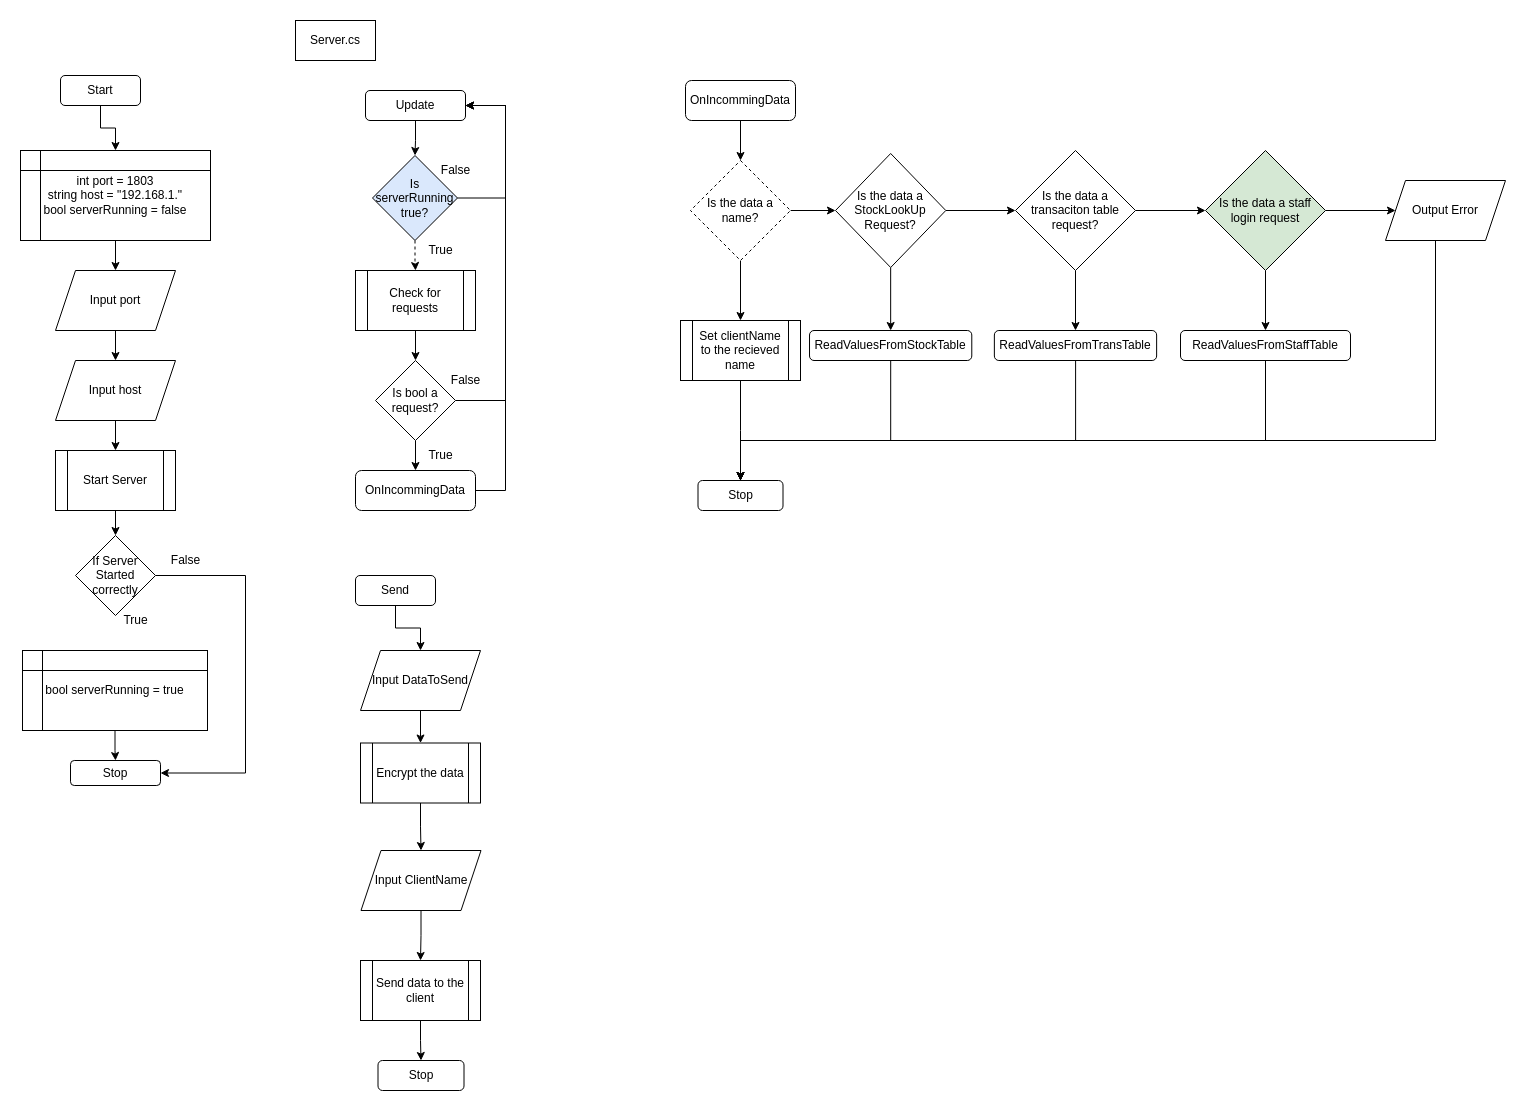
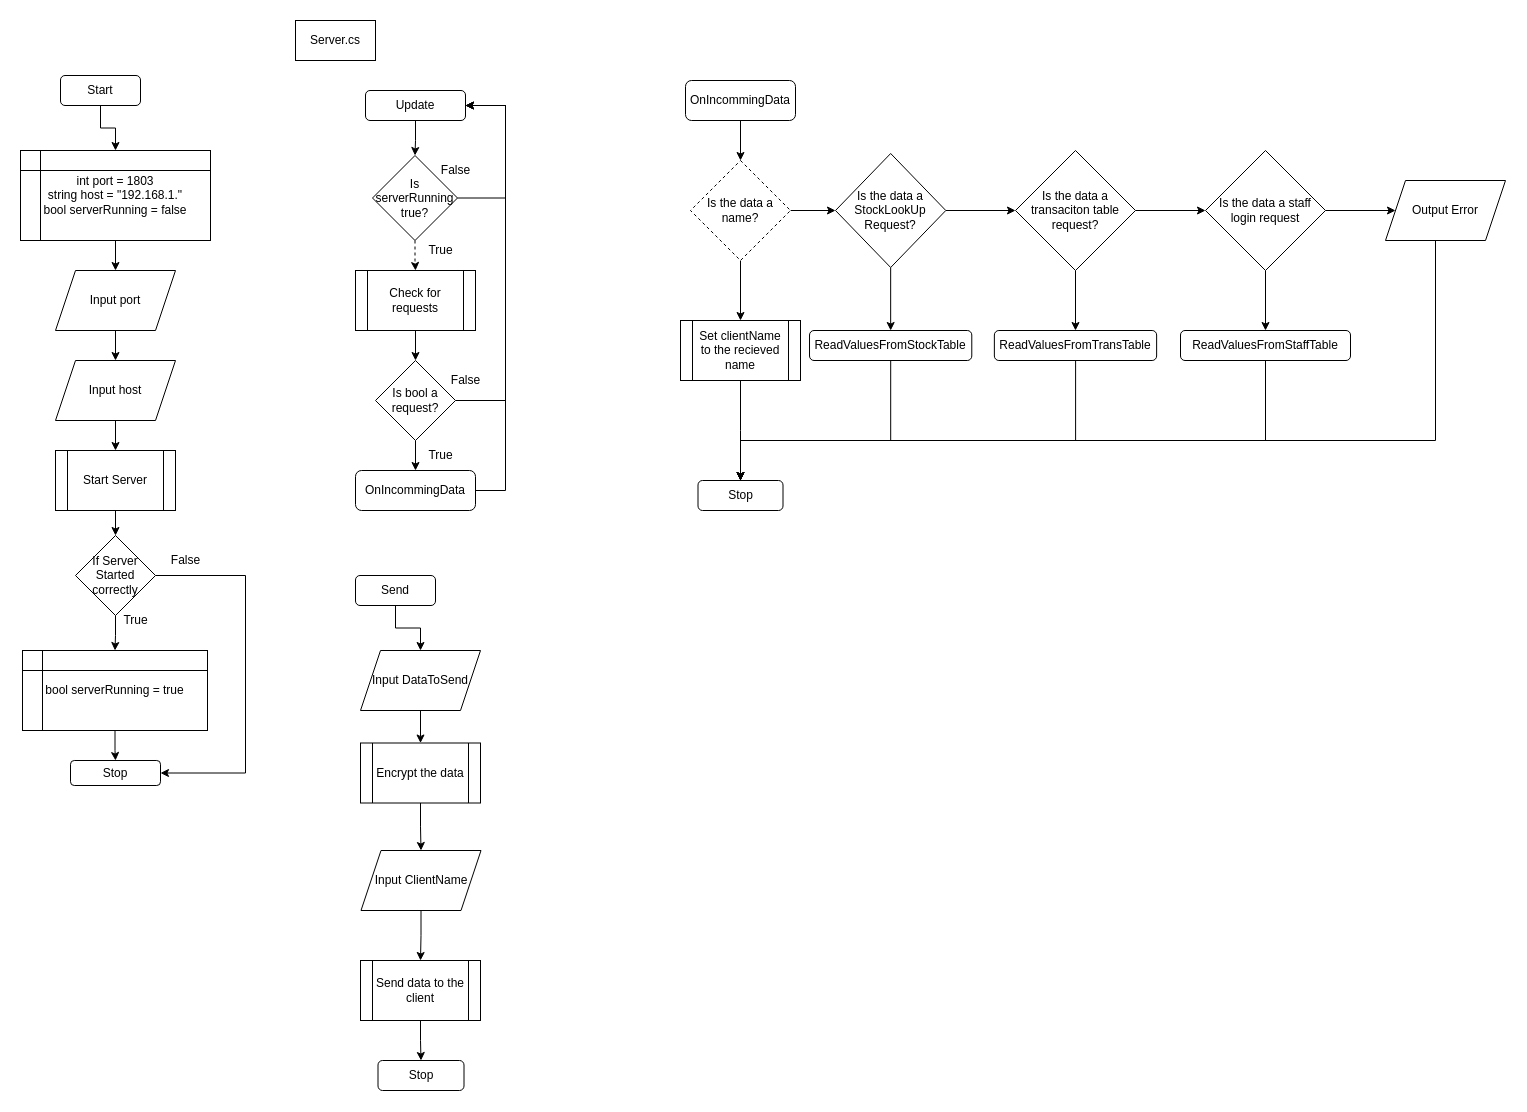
node "Is serverRunning true?": fillcolor #dae8fc -> #ffffff
node "Is the data a staff login request": fillcolor #d5e8d4 -> #ffffff
edge "If Server Started correctly" -> "bool serverRunning = true": added
